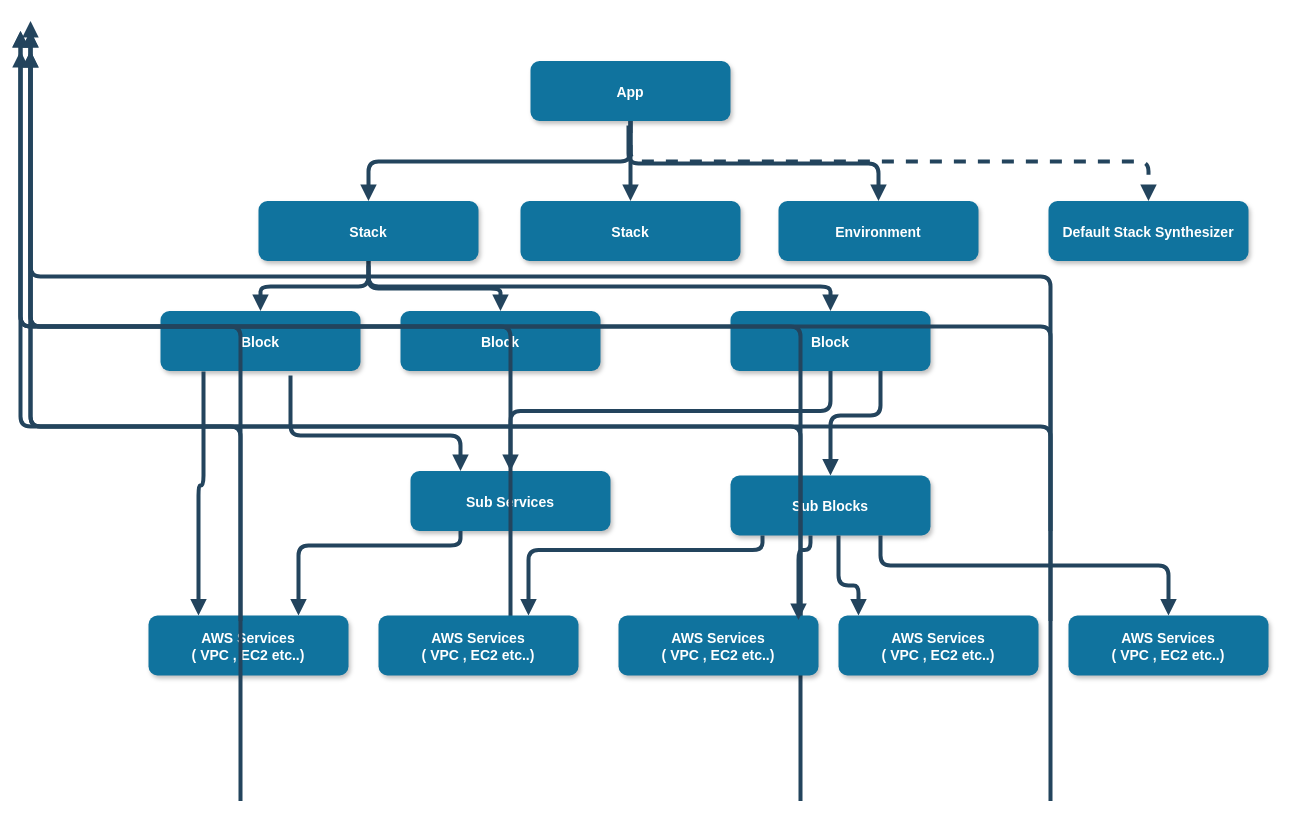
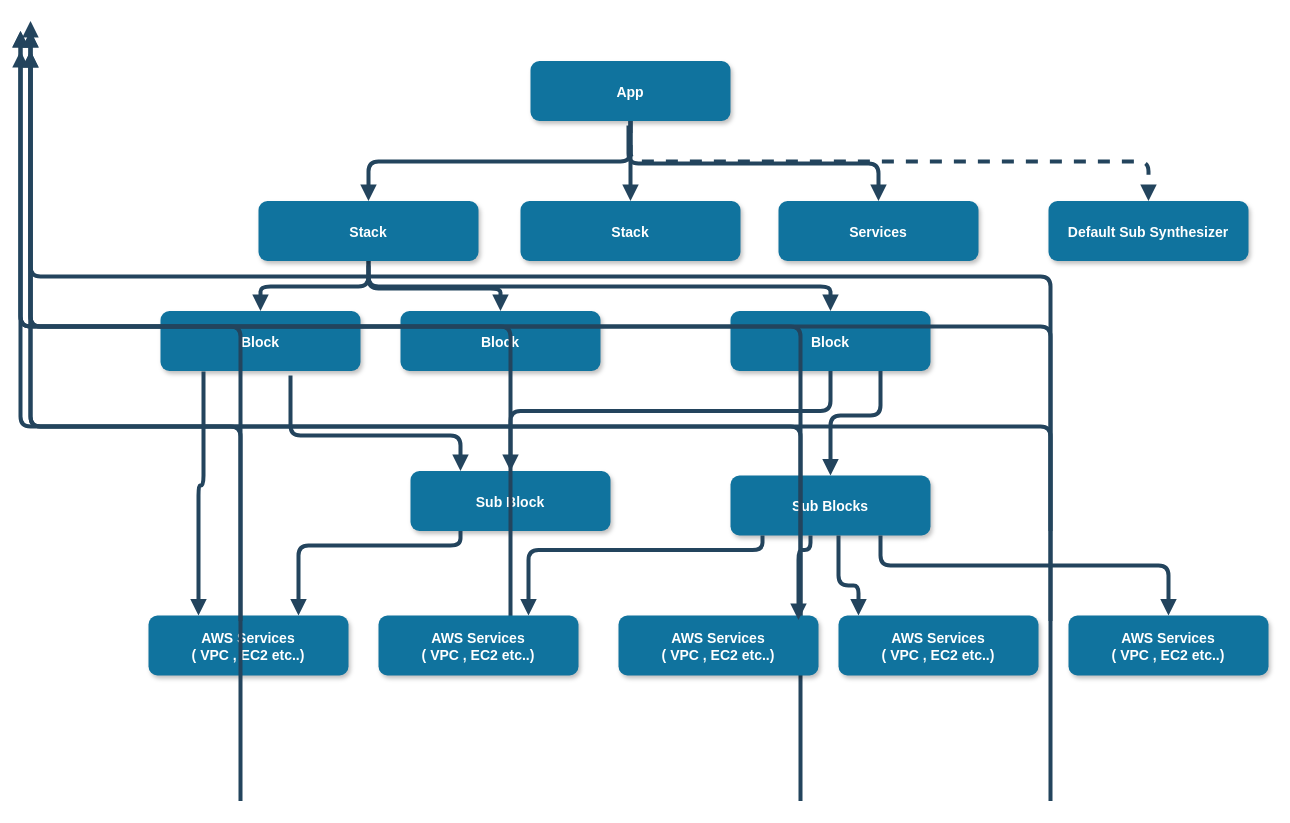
node "Environment": label "Environment" -> "Services"
node "Default Stack Synthesizer": label "Default Stack Synthesizer" -> "Default Sub Synthesizer"
node "Sub Services": label "Sub Services" -> "Sub Block"
